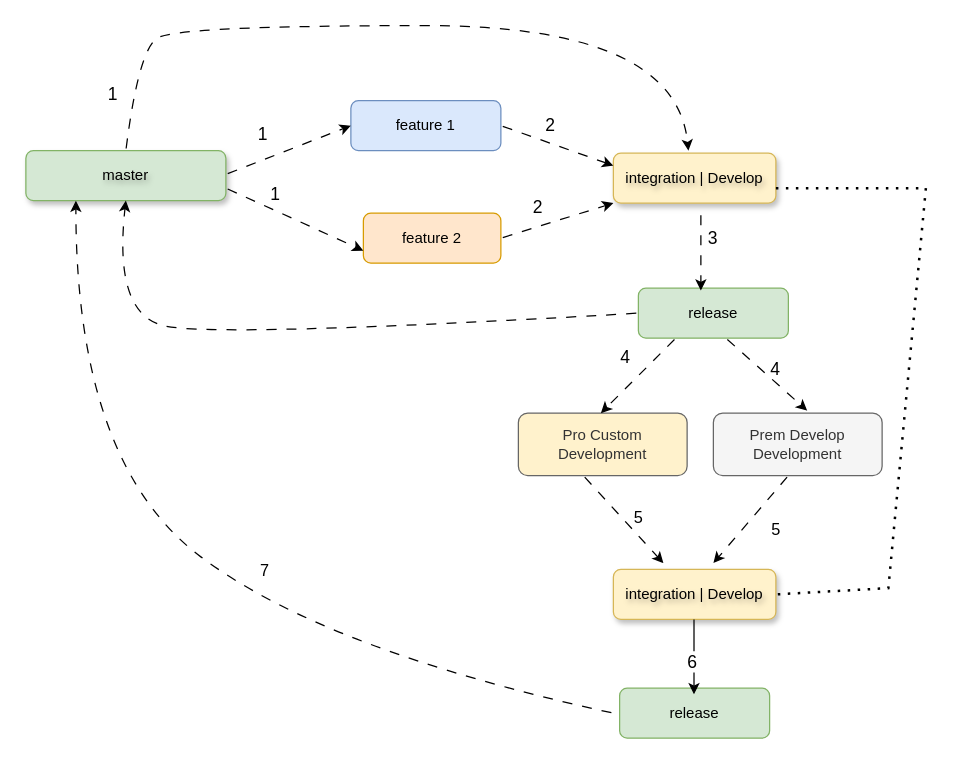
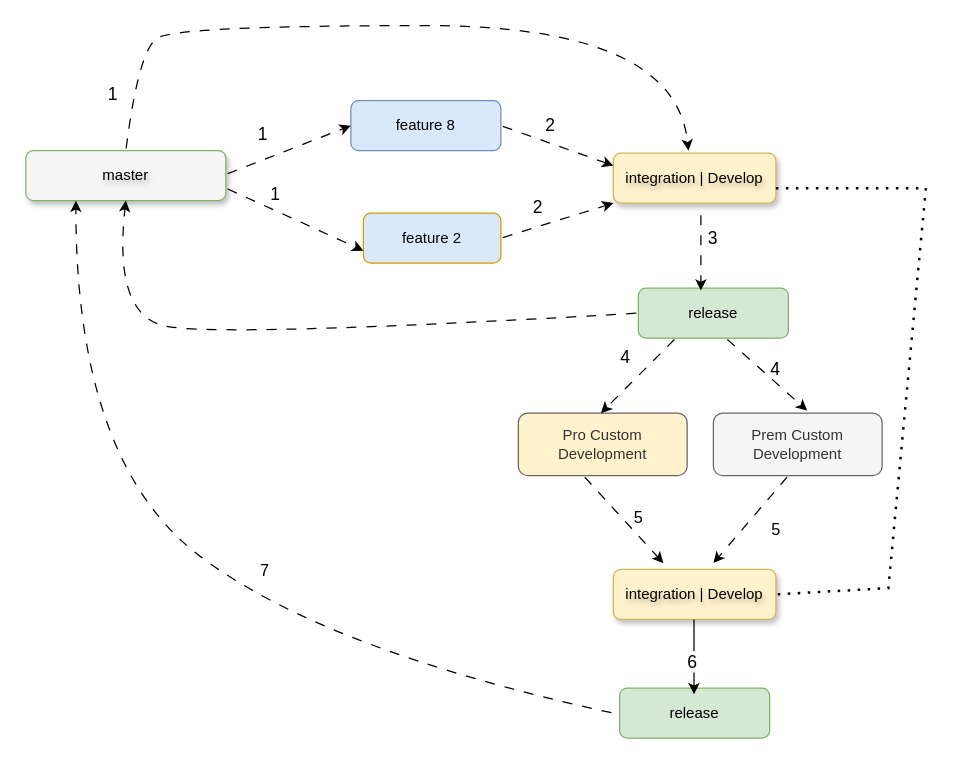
node "feature 1": label "feature 1" -> "feature 8"
node "master": fillcolor #d5e8d4 -> #f5f5f5
node "feature 2": fillcolor #ffe6cc -> #dae8fc
node "Prem Develop Development": label "Prem Develop Development" -> "Prem Custom Development"
